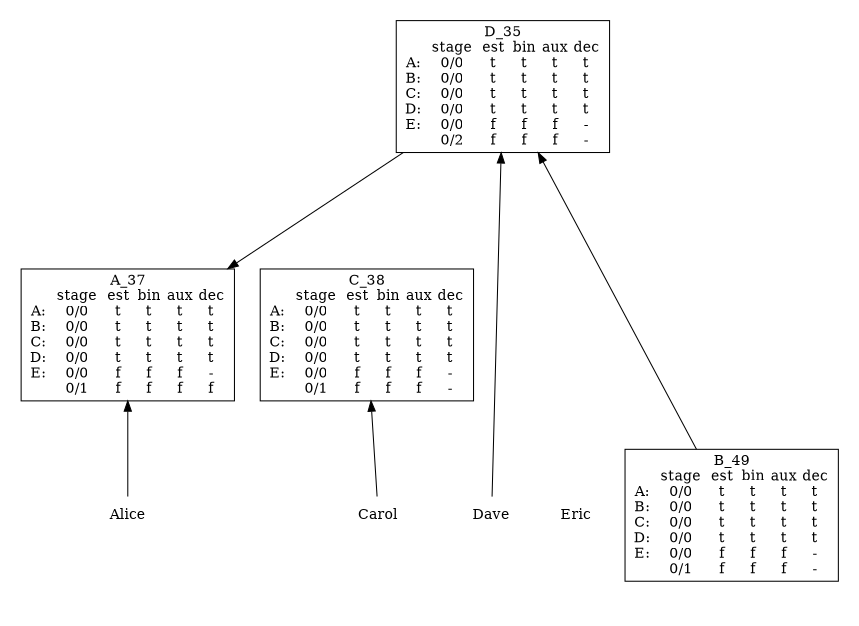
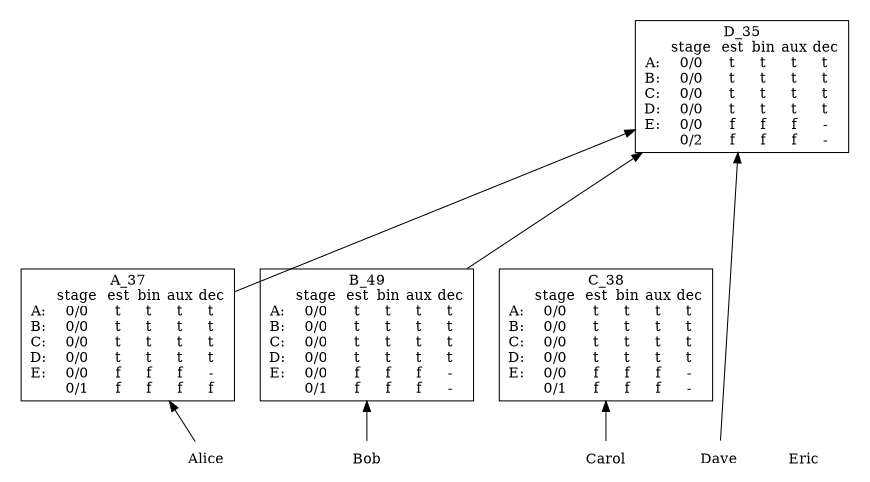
edge "D_35" -> "A_37": reversed
node "Bob": added
